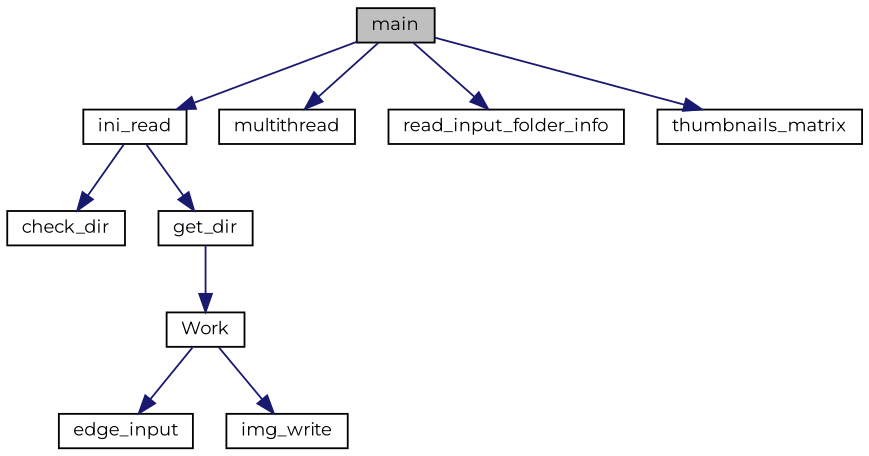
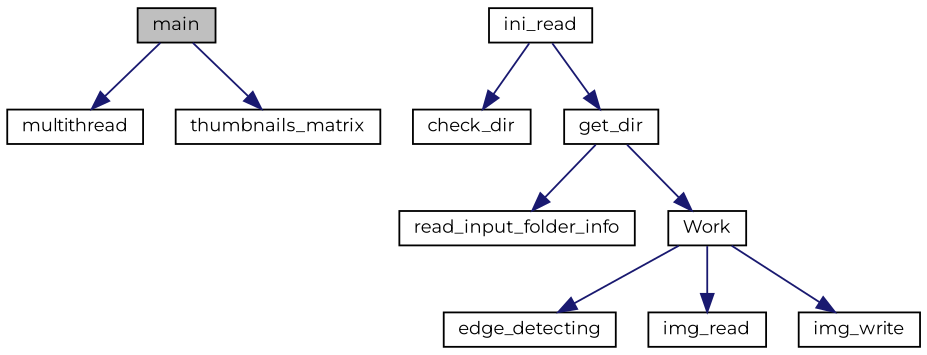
edge "main" -> "read_input_folder_info": now "get_dir" -> "read_input_folder_info"
edge "main" -> "ini_read": removed
node "img_read": added
node "edge_input": label "edge_input" -> "edge_detecting"
